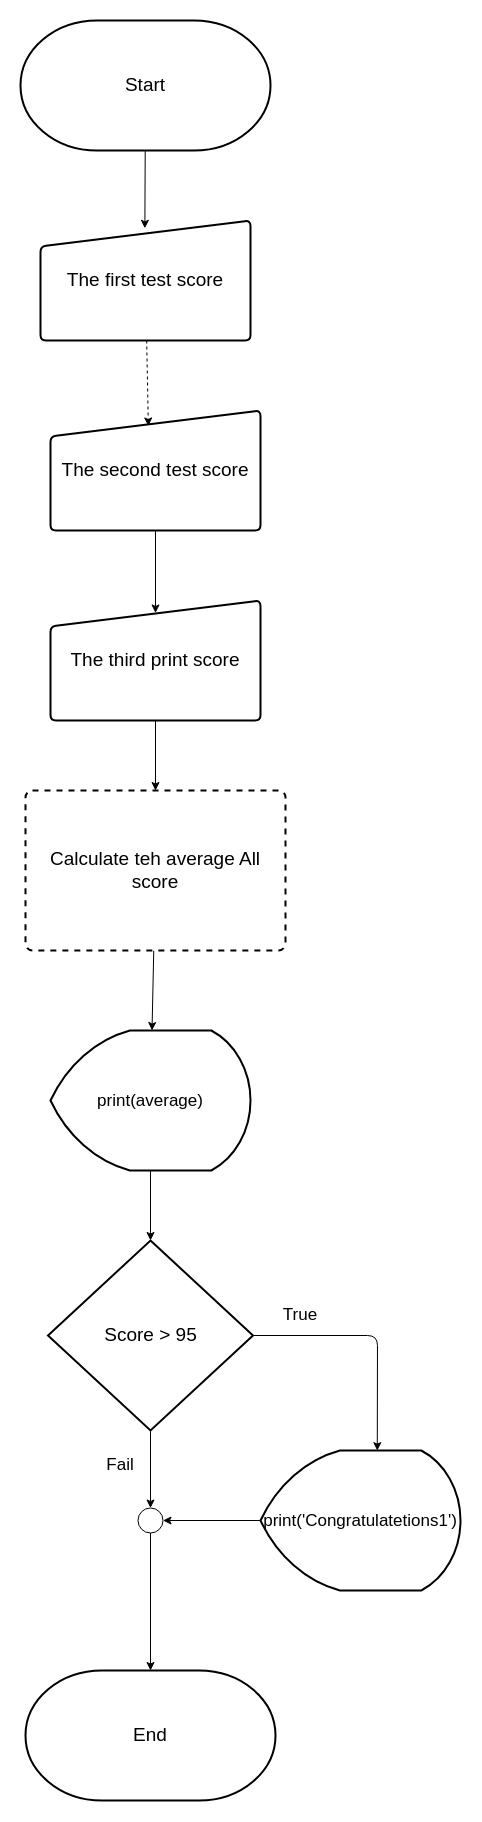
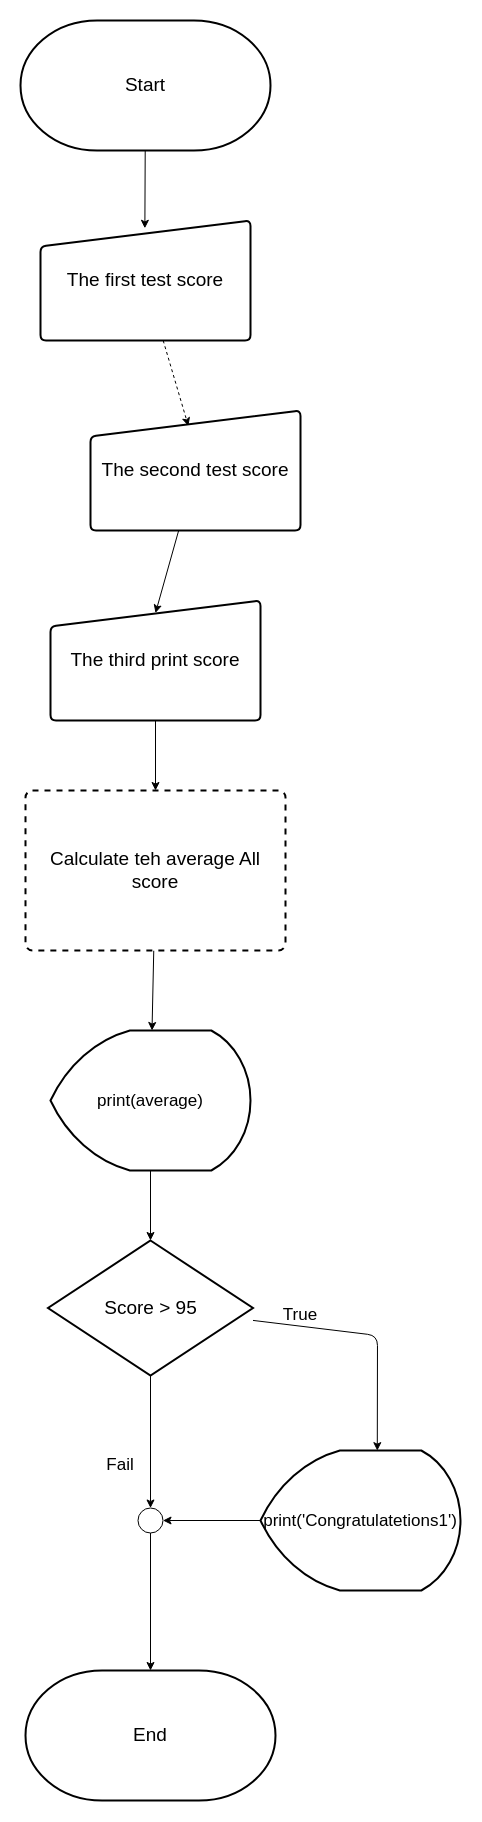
node "The second test score": moved (156, 471) -> (196, 471)
node "Score > 95": size 205x190 -> 205x135
